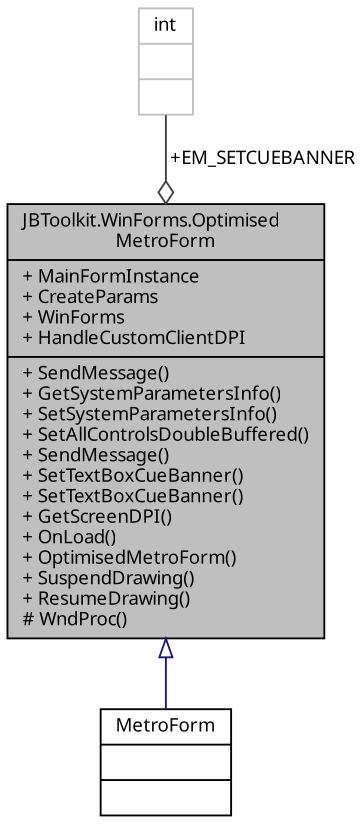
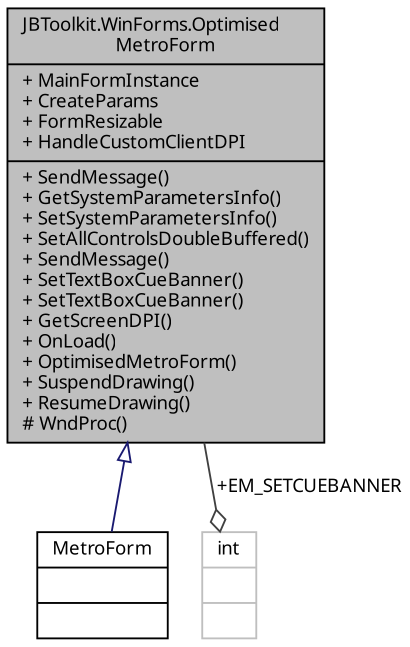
edge "int" -> "JBToolkit.WinForms.Optimised": reversed
node "JBToolkit.WinForms.Optimised": text "+ WinForms" -> "+ FormResizable"
